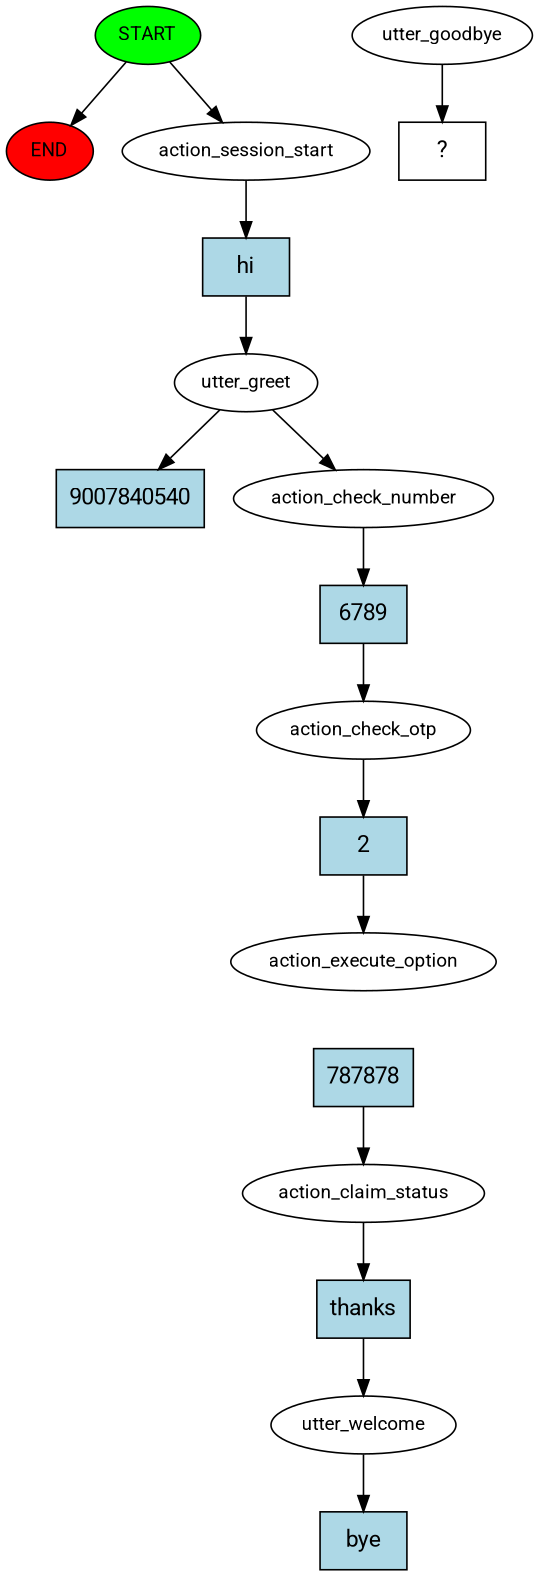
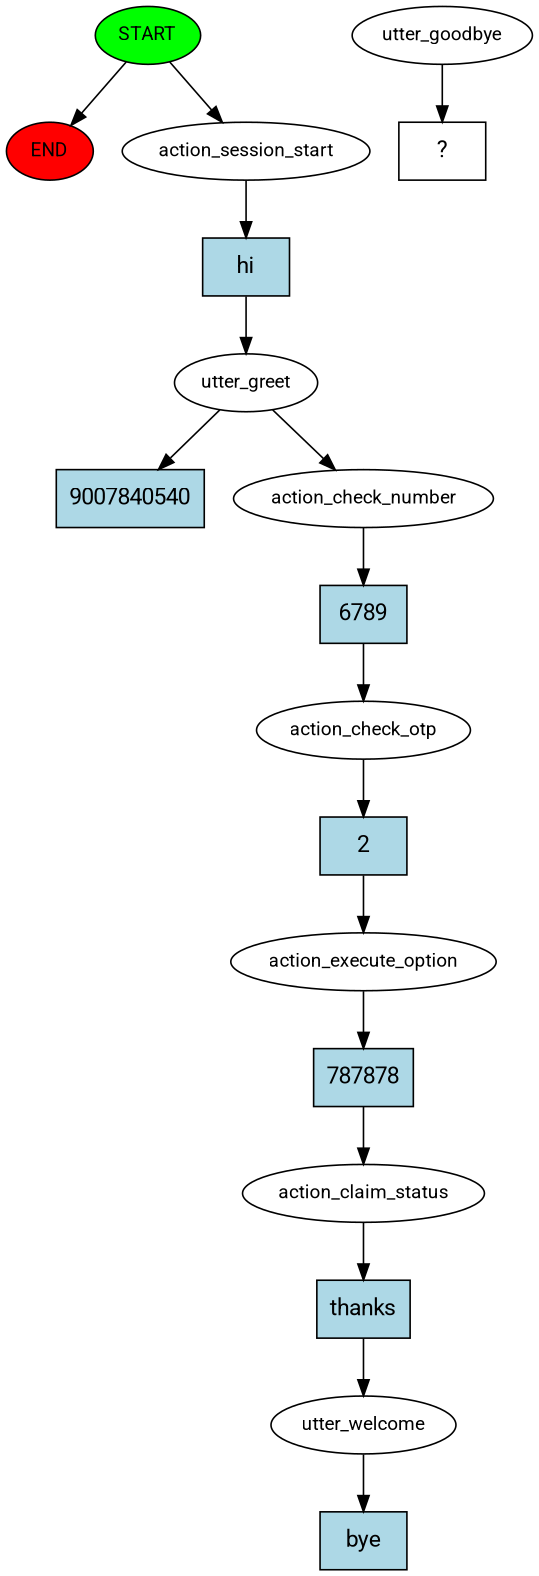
edge "action_execute_option" -> "787878": added
